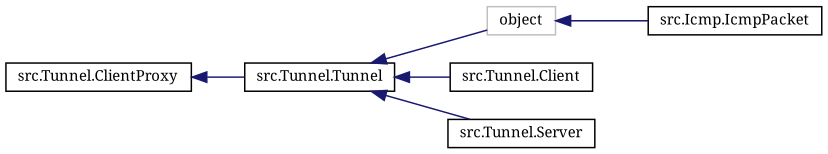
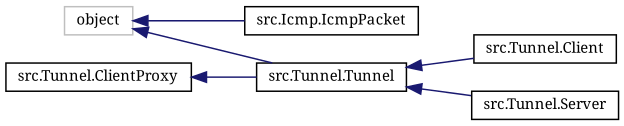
edge "object" -> "src.Tunnel.Tunnel": reversed
